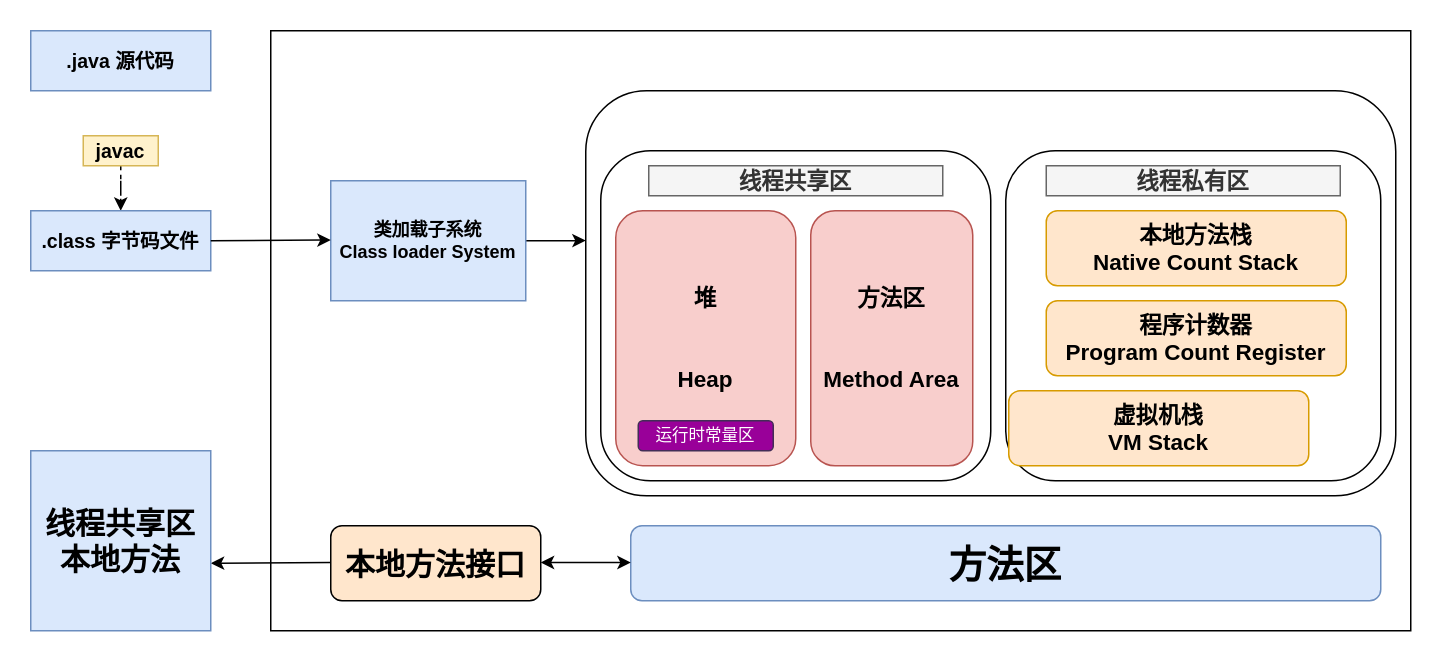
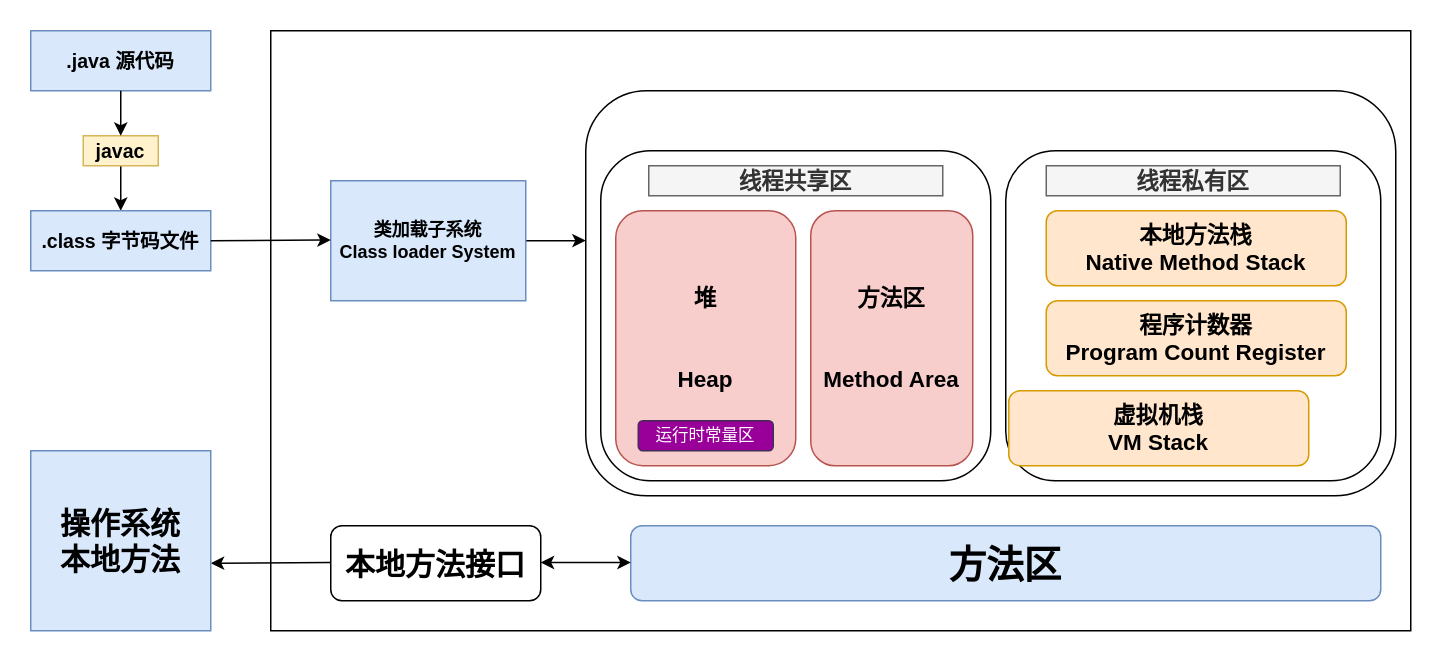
edge ".java 源代码" -> "javac": added
edge "javac" -> ".class 字节码文件": style dashed -> solid
node "本地方法栈Native Count Stack": label "本地方法栈Native Count Stack" -> "本地方法栈Native Method Stack"
node "线程共享区 本地方法": label "线程共享区 本地方法" -> "操作系统 本地方法"
node "本地方法接口": fillcolor #ffe6cc -> #ffffff
